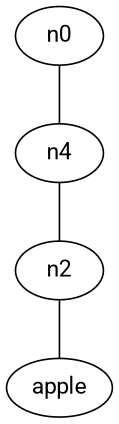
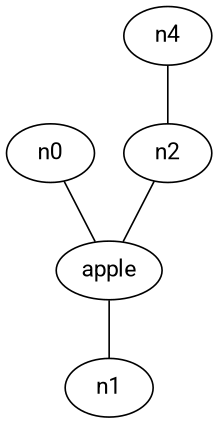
edge "n0" -- "n4": now "n0" -- "apple"
node "n1": added
